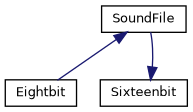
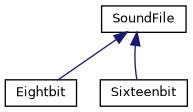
edge "SoundFile" -> "Sixteenbit": reversed
